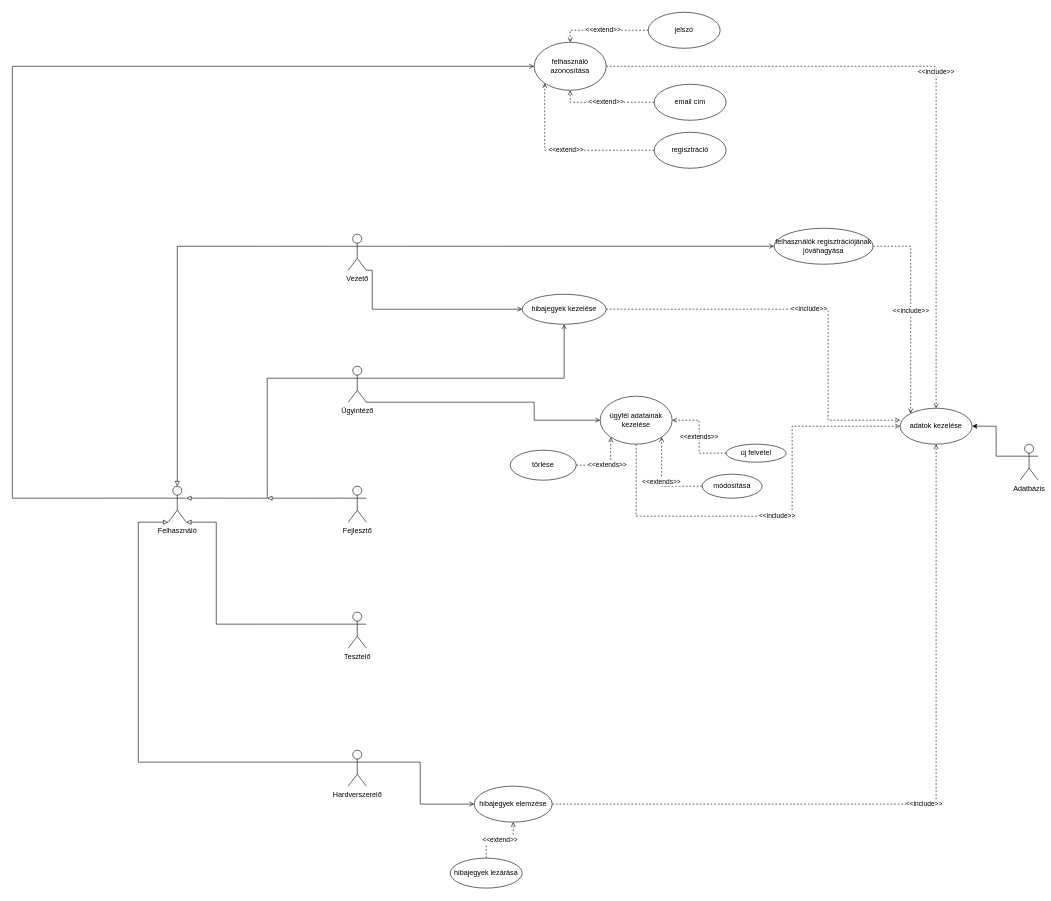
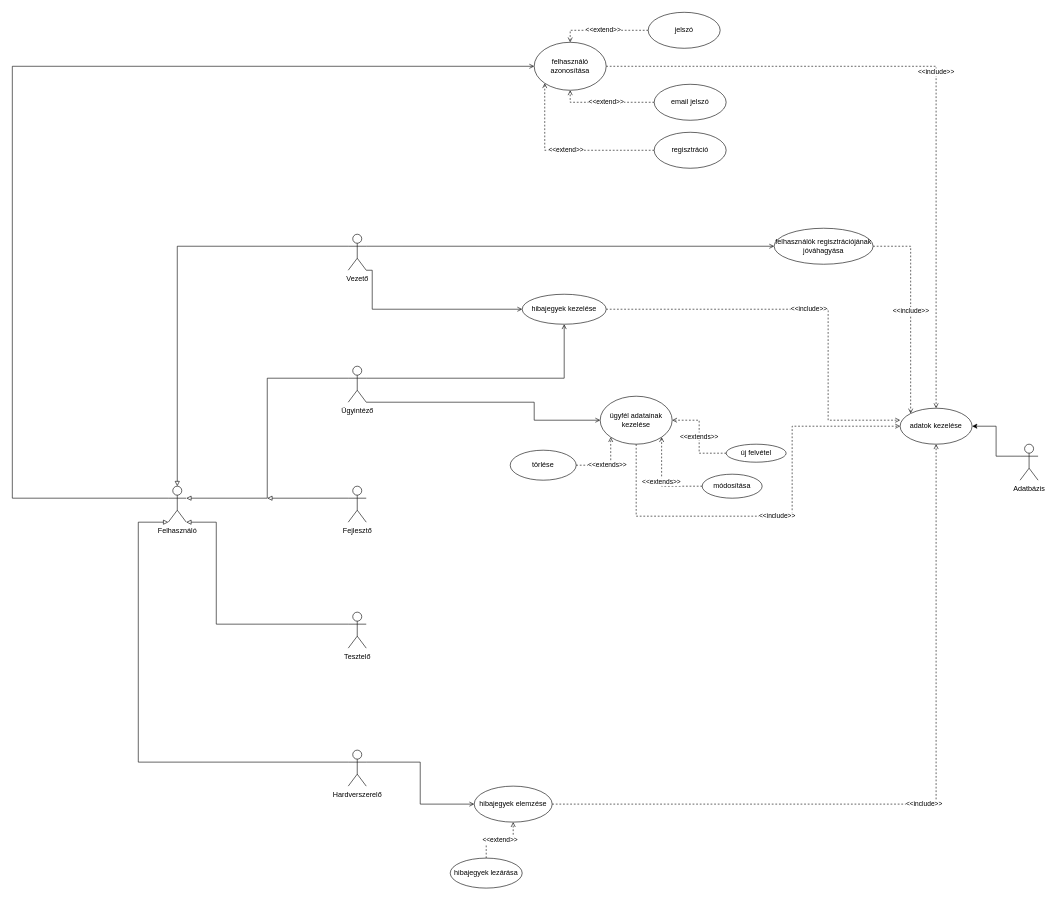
node "email cím": label "email cím" -> "email jelszó"
